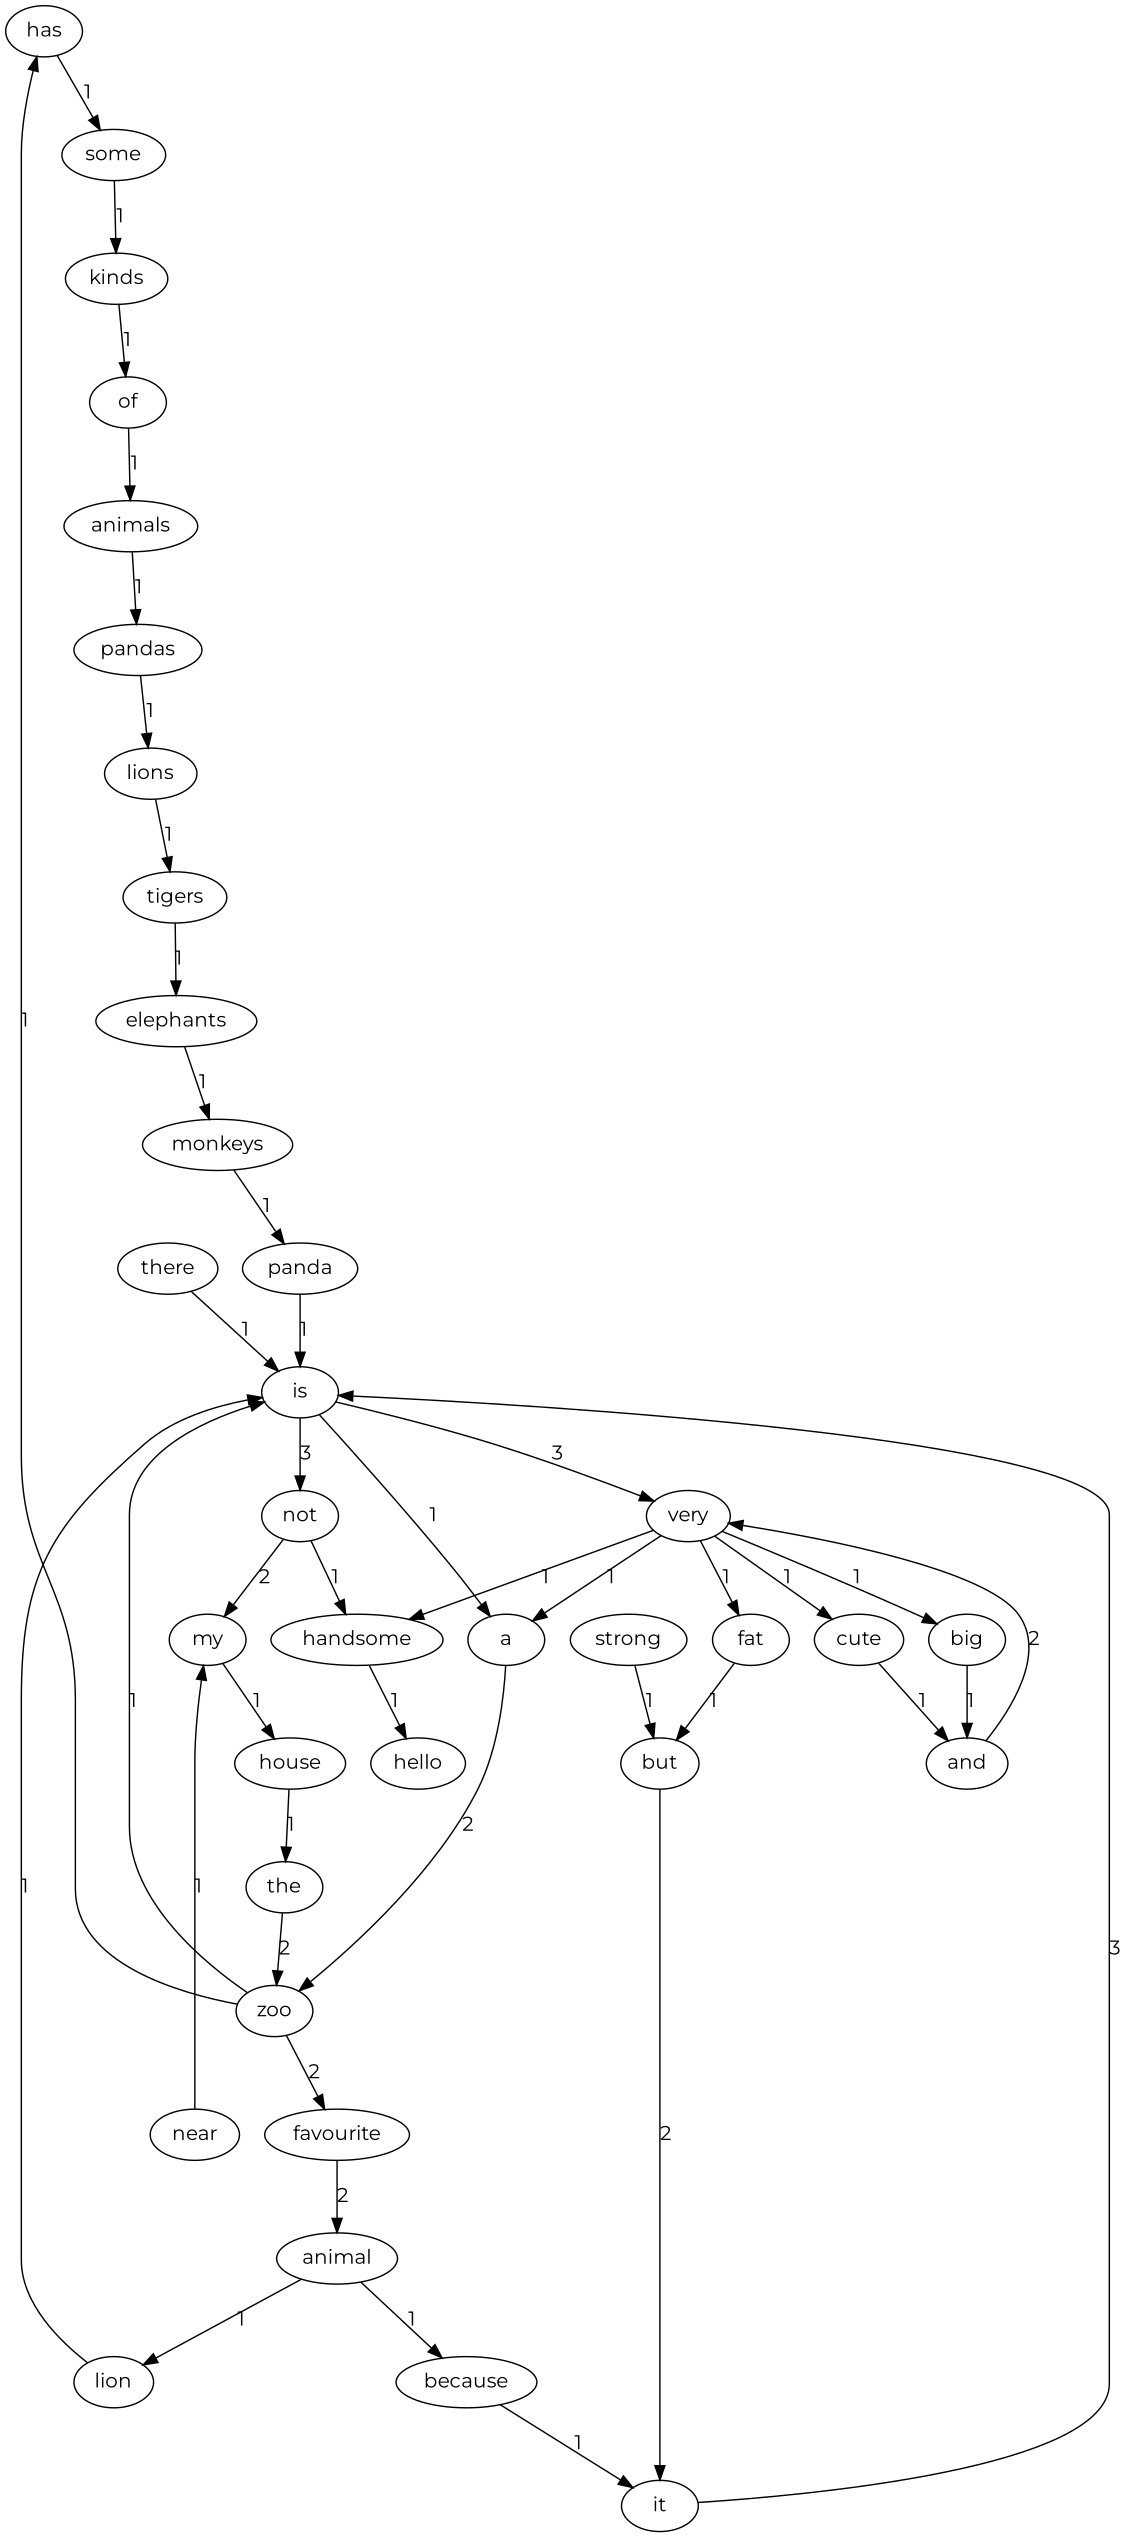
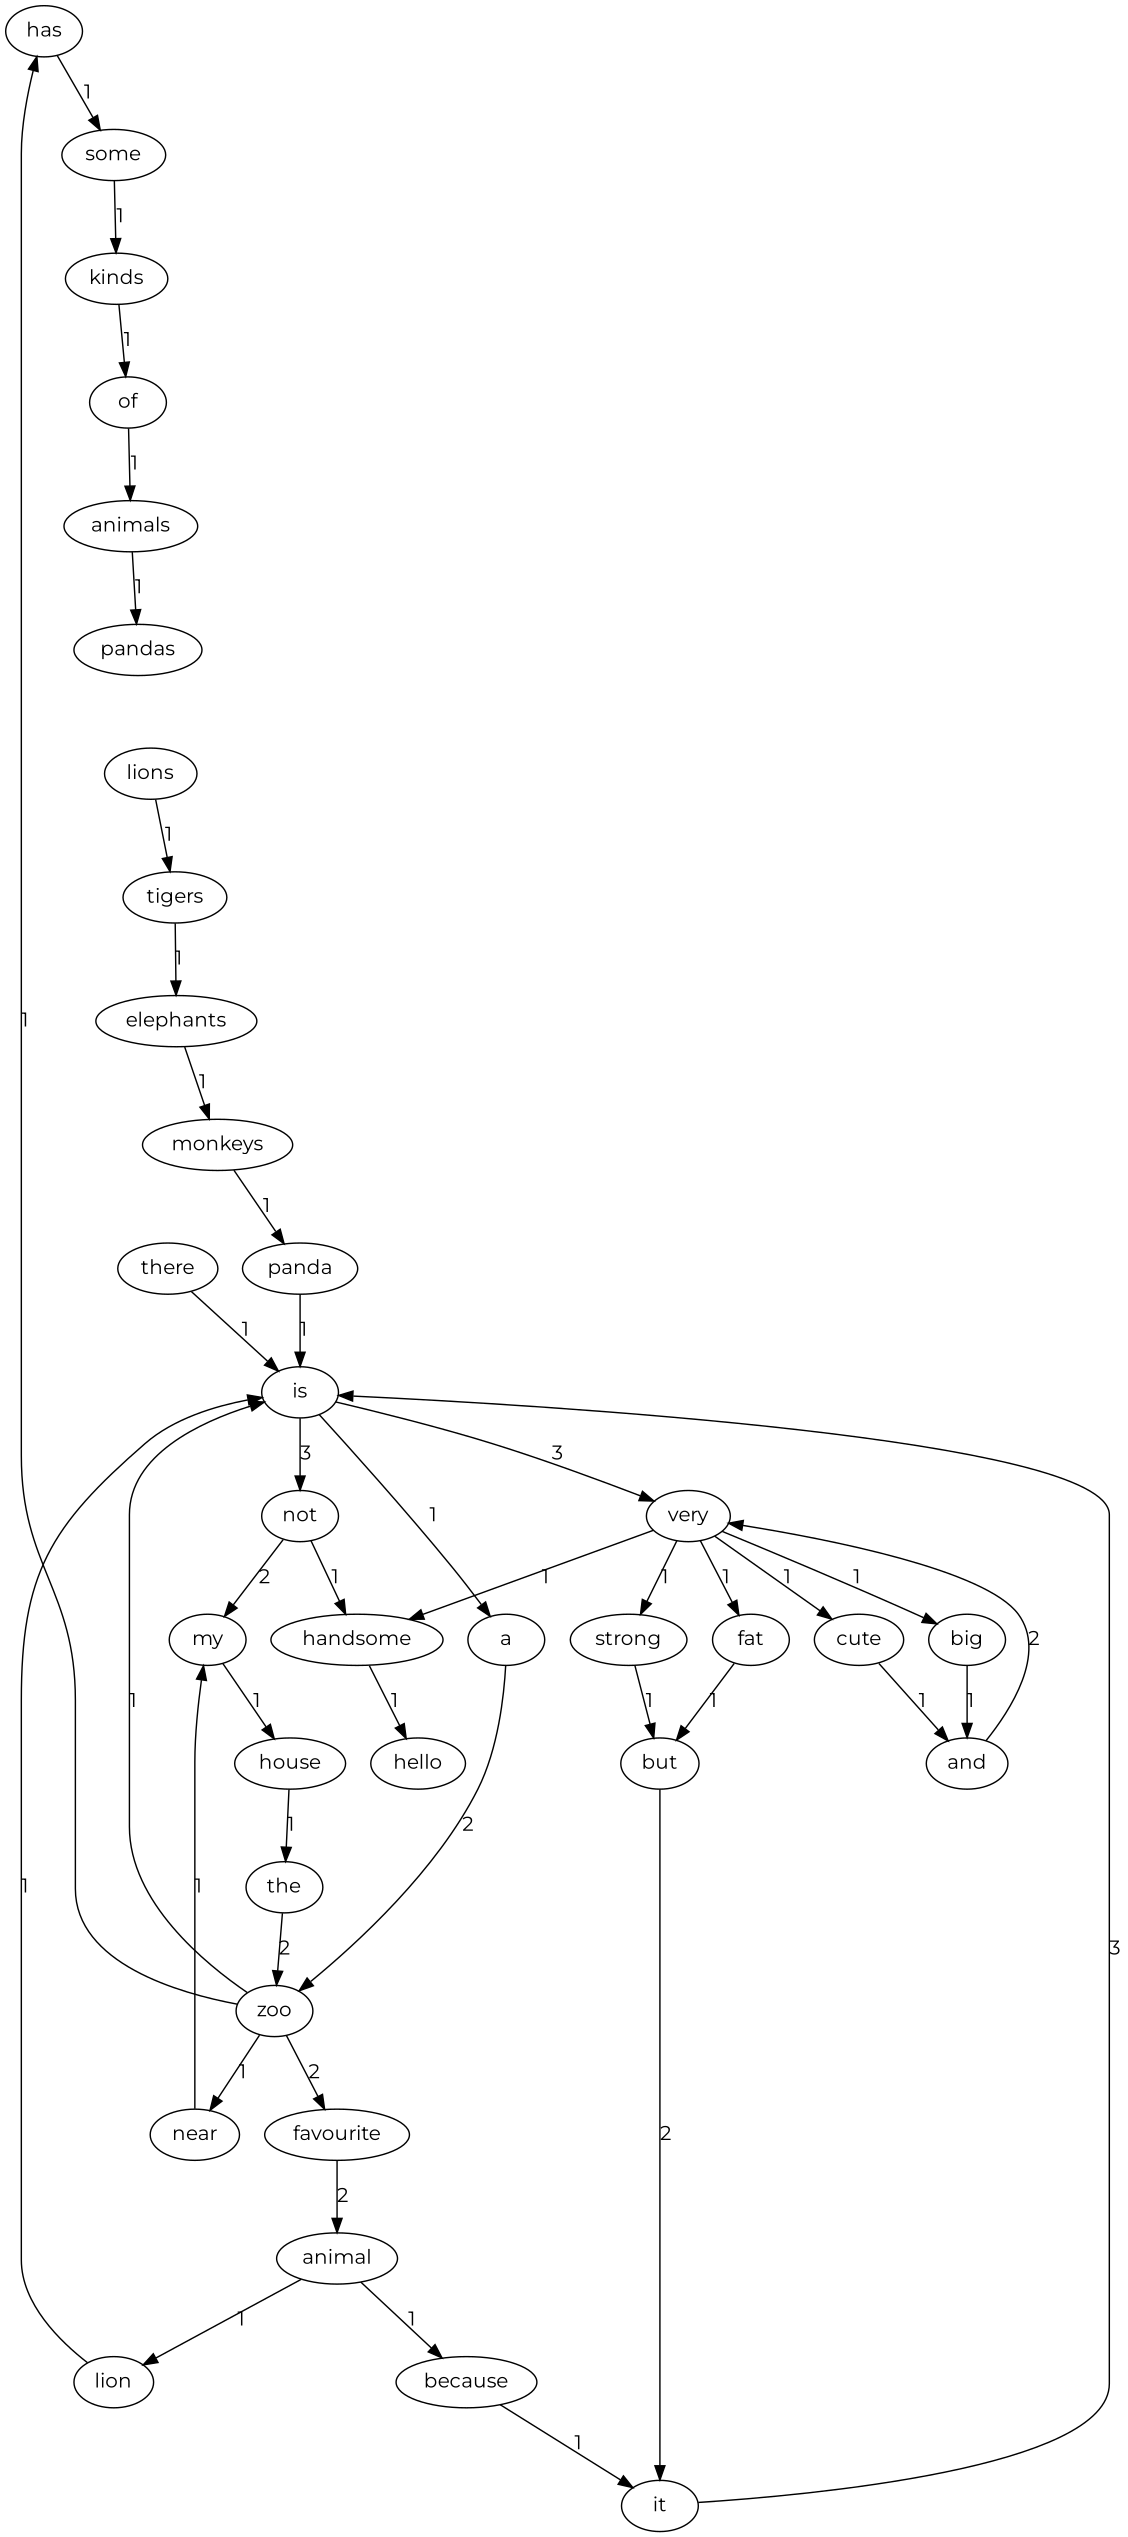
edge "pandas" -> "lions": removed, label "1"
edge "very" -> "a": now "very" -> "strong"
edge "zoo" -> "near": added, label "1"
